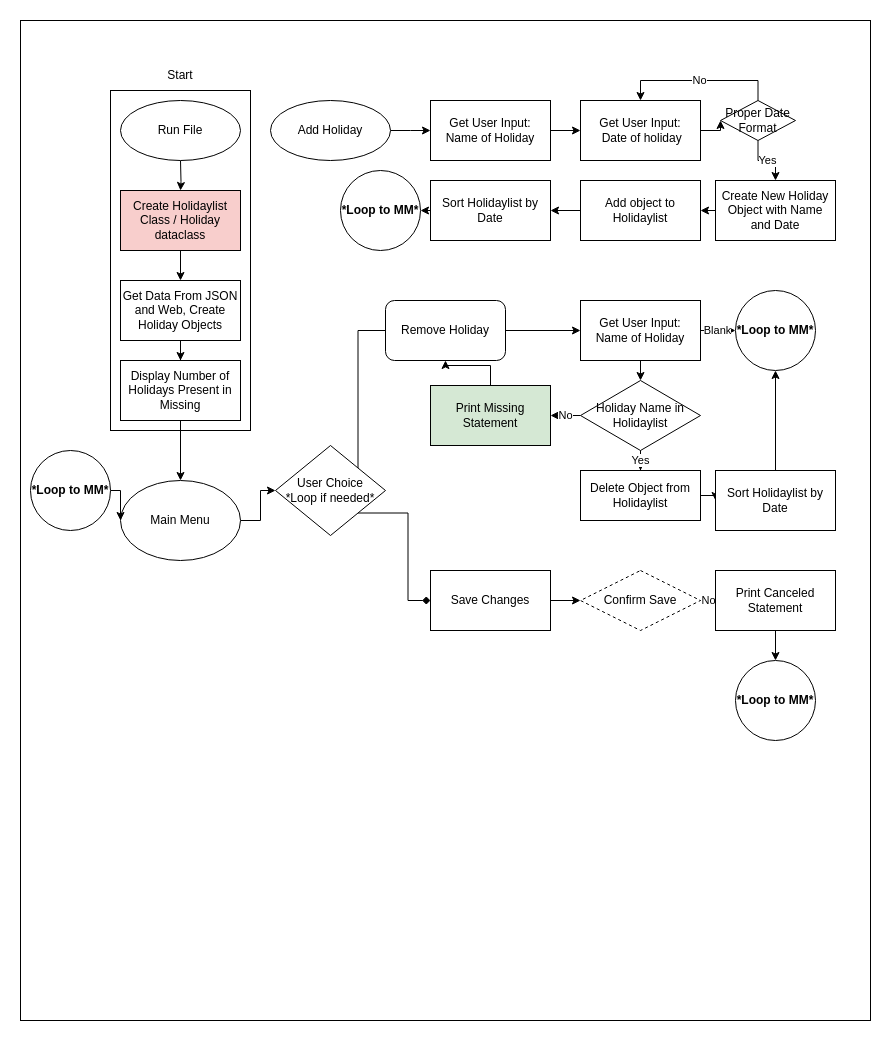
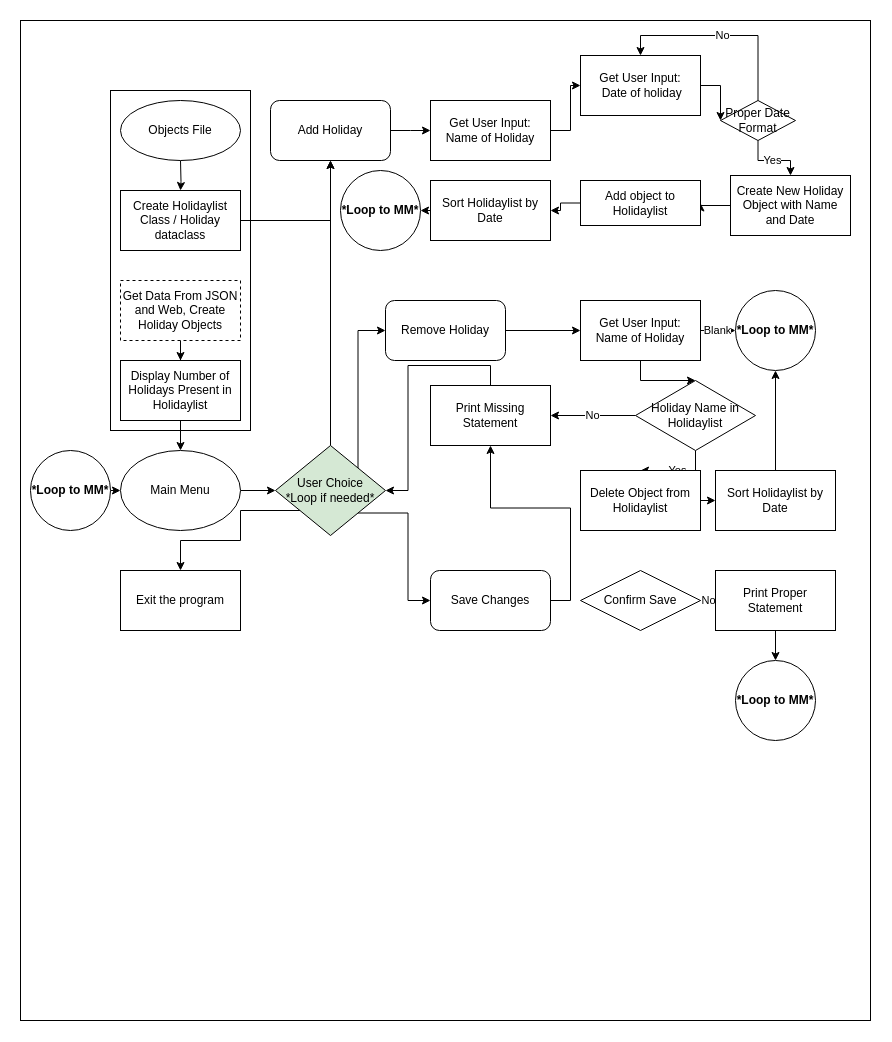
node "Start": removed
node "Run File": label "Run File" -> "Objects File"
node "Add Holiday": shape ellipse -> rounded rectangle
node "Get User Input: Date of holiday": moved (641, 131) -> (641, 86)
node "Add object to Holidaylist": size 120x60 -> 120x45
node "Create New Holiday Object with Name and Date": moved (776, 211) -> (791, 206)
node "Create Holidaylist Class / Holiday dataclass": fillcolor #f8cecc -> #ffffff
edge "Create Holidaylist Class / Holiday dataclass" -> "Get Data From JSON and Web, Create Holiday Objects": now "Create Holidaylist Class / Holiday dataclass" -> "Add Holiday"
node "Get Data From JSON and Web, Create Holiday Objects": style solid -> dashed
edge "Remove Holiday" -- "User Choice *Loop if needed*": arrowhead none -> classic
edge "User Choice *Loop if needed*" -> "Add Holiday": added
edge "Print Missing Statement" -> "Remove Holiday": now "Print Missing Statement" -> "User Choice *Loop if needed*"
node "Display Number of Holidays Present in Missing": label "Display Number of Holidays Present in Missing" -> "Display Number of Holidays Present in Holidaylist"
node "Print Missing Statement": fillcolor #d5e8d4 -> #ffffff
node "Holiday Name in Holidaylist": moved (641, 416) -> (696, 416)
node "User Choice *Loop if needed*": fillcolor #ffffff -> #d5e8d4
node "Delete Object from Holidaylist": size 120x50 -> 120x60
node "Main Menu": moved (181, 521) -> (181, 491)
edge "User Choice *Loop if needed*" -> "Exit the program": added
node "Exit the program": added
edge "User Choice *Loop if needed*" -> "Save Changes": arrowhead diamond -> classic
node "Save Changes": shape rectangle -> rounded rectangle
edge "Save Changes" -> "Confirm Save": now "Save Changes" -> "Print Missing Statement"
node "Confirm Save": style dashed -> solid
node "Print Canceled Statement": label "Print Canceled Statement" -> "Print Proper Statement"
